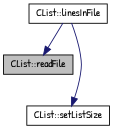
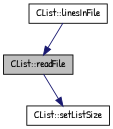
edge "CList::linesInFile" -> "CList::setListSize": now "CList::readFile" -> "CList::setListSize"
